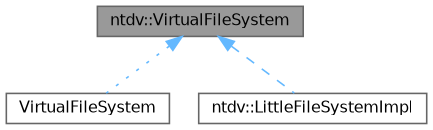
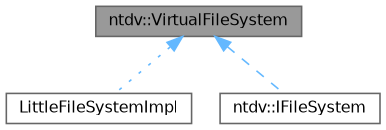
node "VirtualFileSystem": label "VirtualFileSystem" -> "LittleFileSystemImpl"
node "ntdv::LittleFileSystemImpl": label "ntdv::LittleFileSystemImpl" -> "ntdv::IFileSystem"
